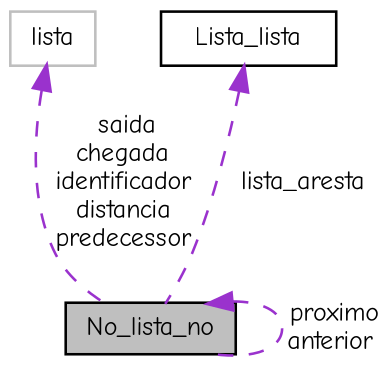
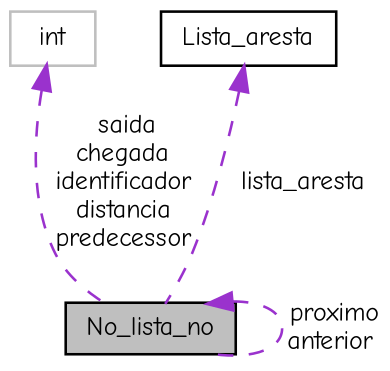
node "lista": label "lista" -> "int"
node "Lista_lista": label "Lista_lista" -> "Lista_aresta"
